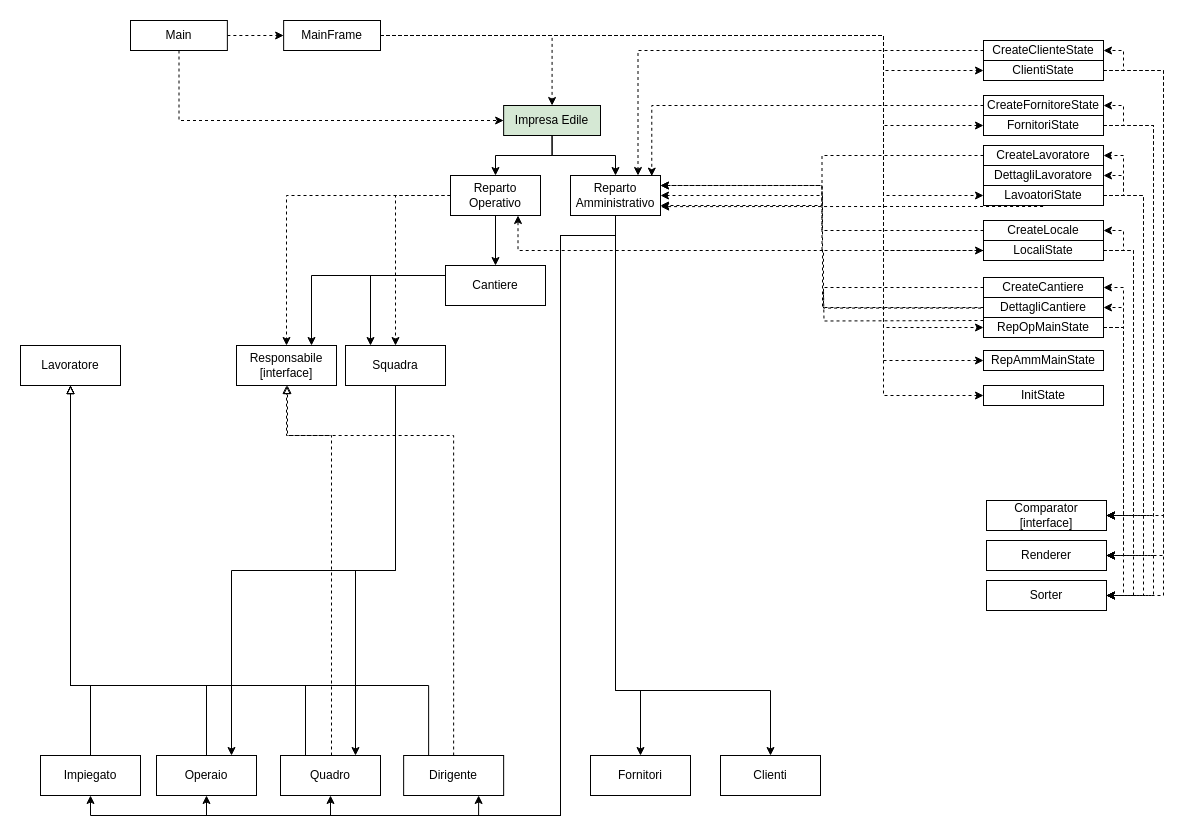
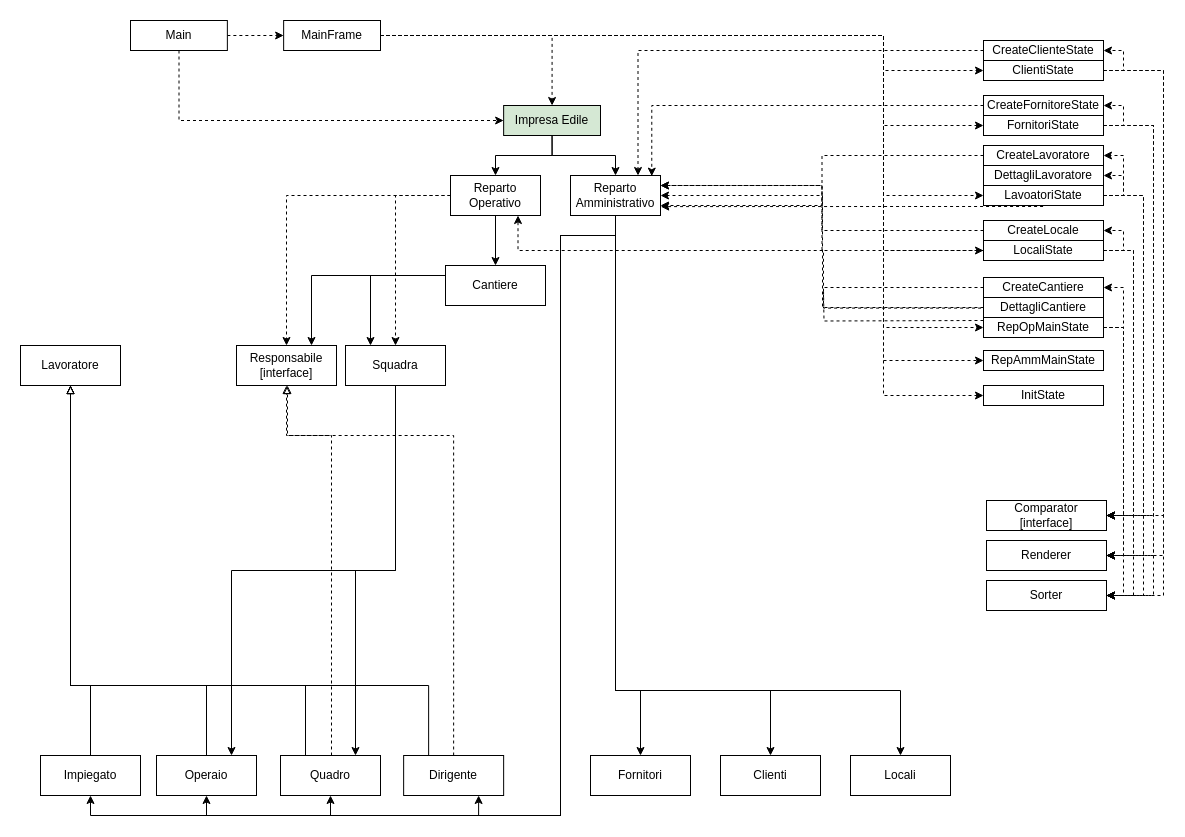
edge "RepOpMainState" -> "DettagliCantiere": removed
edge "Reparto Amministrativo" -> "Locali": added
node "Locali": added
